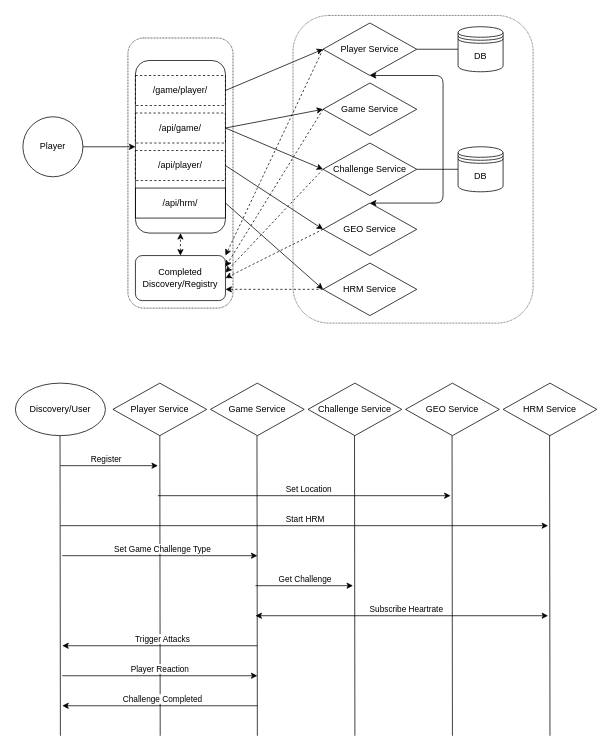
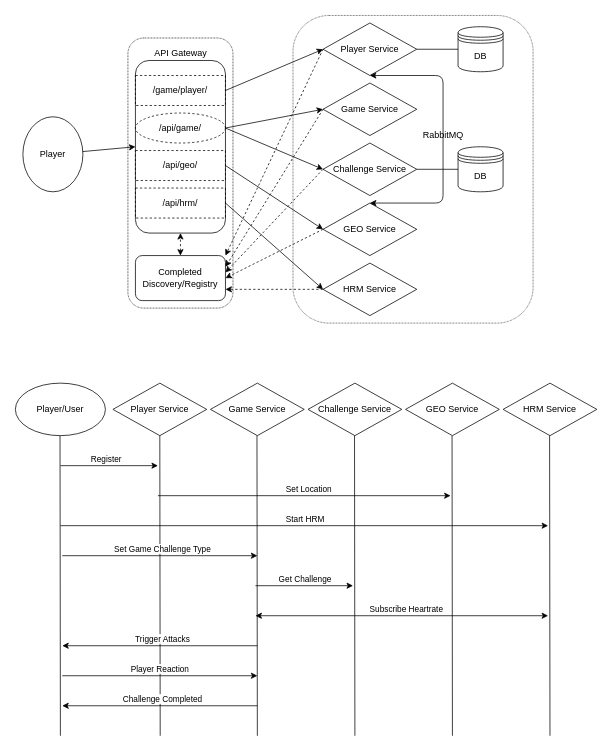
node "API Gateway": added
node "/api/game/": shape rectangle -> ellipse
node "RabbitMQ": added
node "Player": size 60x60 -> 60x75
node "/api/player/": label "/api/player/" -> "/api/geo/"
node "/api/hrm/": style solid -> dashed
node "Discovery/User": label "Discovery/User" -> "Player/User"
